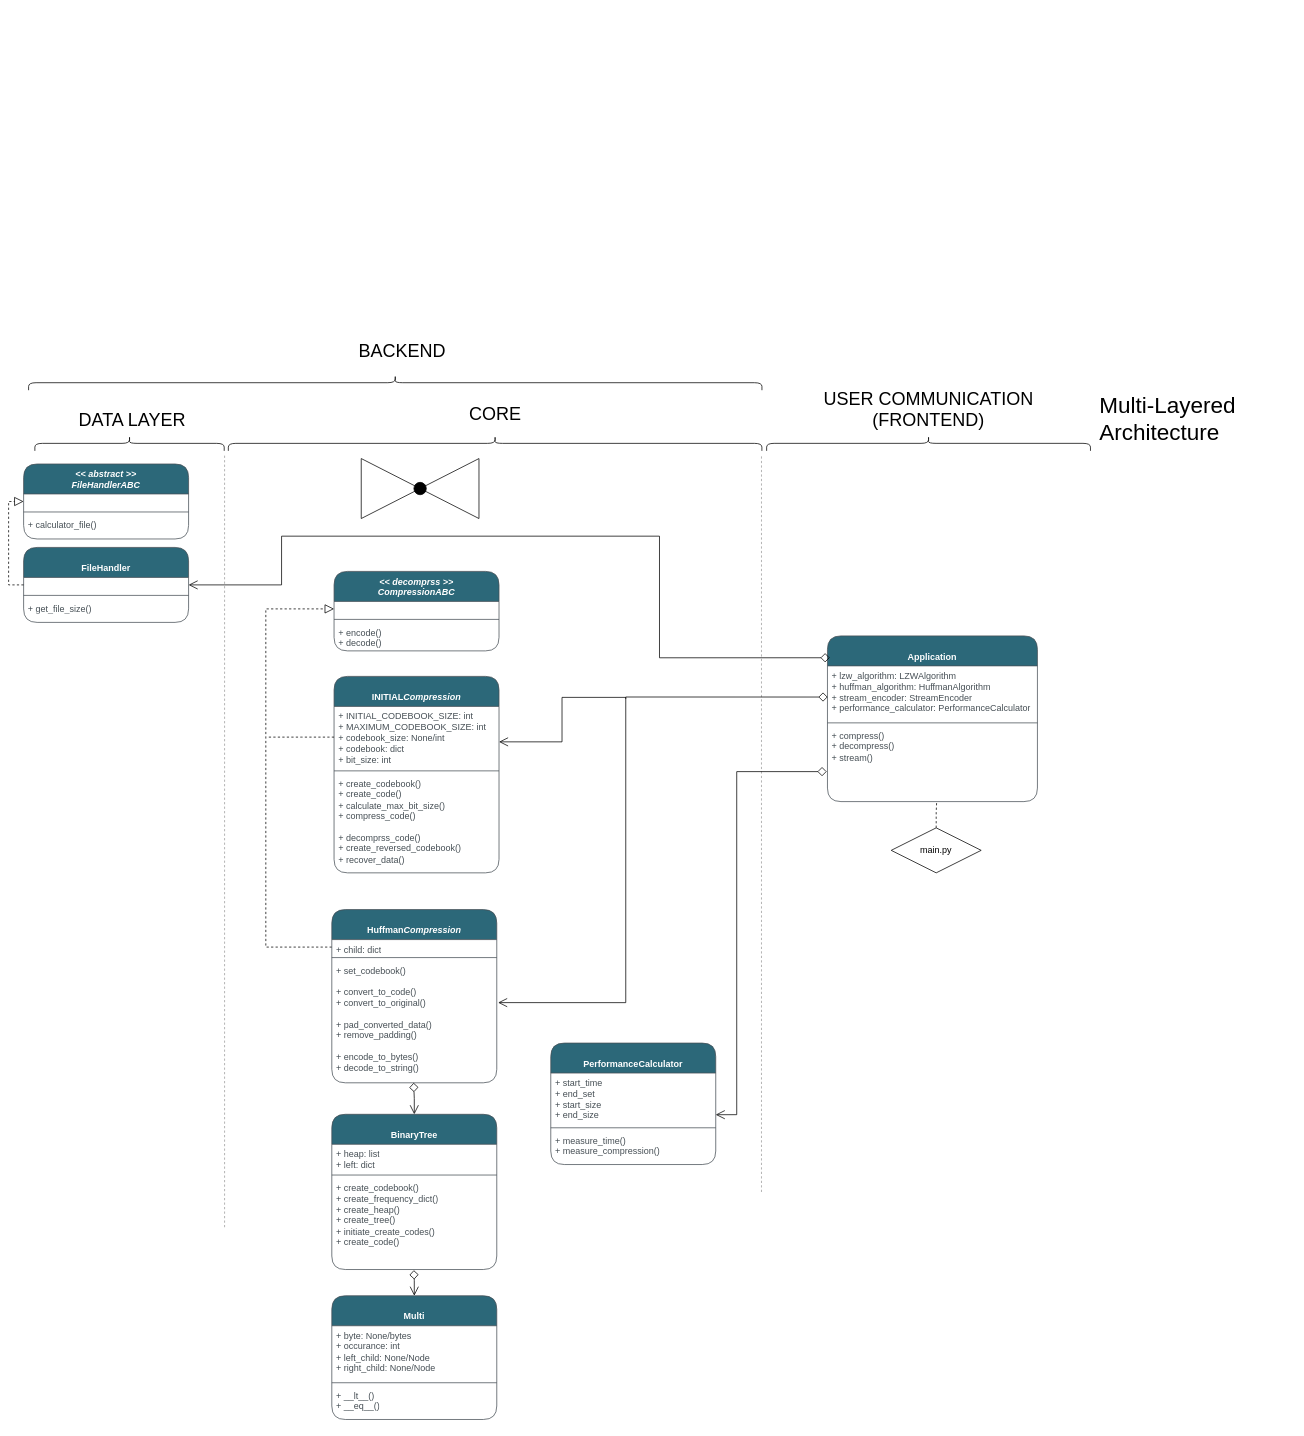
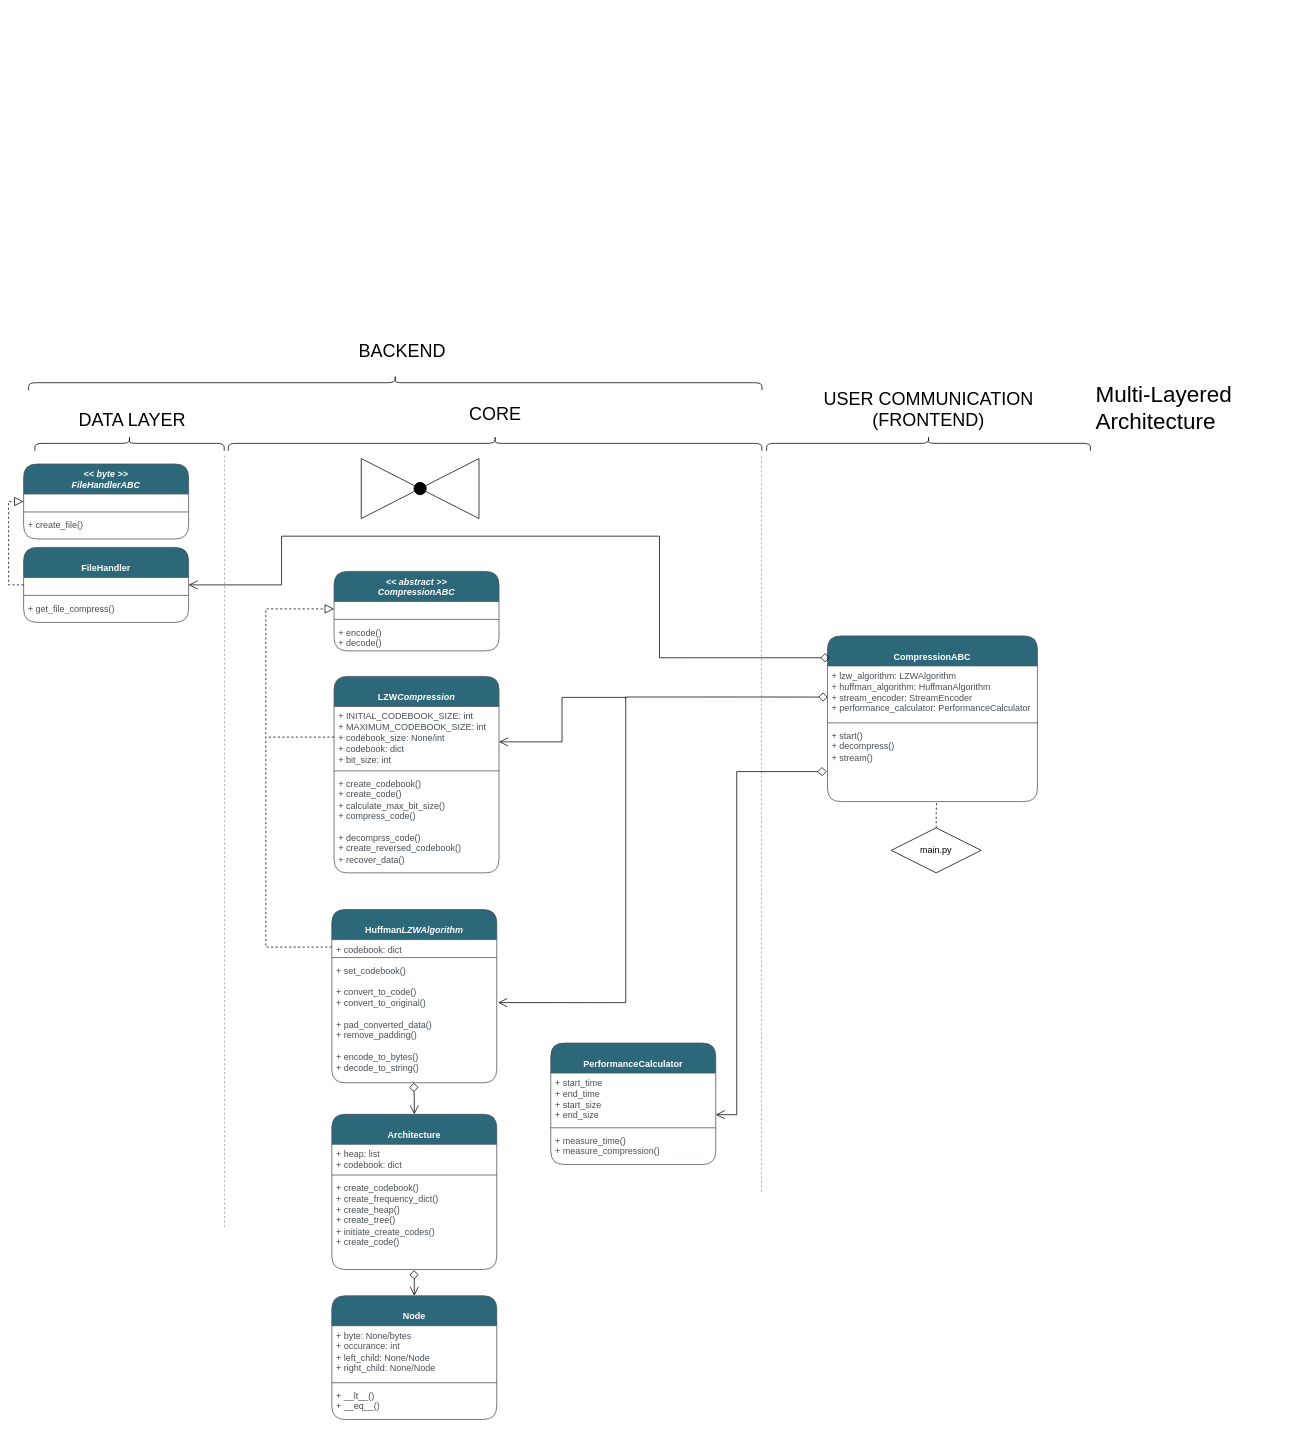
node "Multi-Layered Architecture": moved (1193, 421) -> (1190, 409)
node "<< abstract >> FileHandlerABC": label "<< abstract >> FileHandlerABC" -> "<< byte >> FileHandlerABC"
node "+ calculator_file()": label "+ calculator_file()" -> "+ create_file()"
node "<< decomprss >> CompressionABC": label "<< decomprss >> CompressionABC" -> "<< abstract >> CompressionABC"
node "+ get_file_size()": label "+ get_file_size()" -> "+ get_file_compress()"
node "Application": label "Application" -> "CompressionABC"
node "INITIALCompression": label "INITIALCompression" -> "LZWCompression"
node "+ compress() + decompress() + stream()": label "+ compress() + decompress() + stream()" -> "+ start() + decompress() + stream()"
node "HuffmanCompression": label "HuffmanCompression" -> "HuffmanLZWAlgorithm"
node "+ child: dict": label "+ child: dict" -> "+ codebook: dict"
node "+ start_time + end_set + start_size + end_size": label "+ start_time + end_set + start_size + end_size" -> "+ start_time + end_time + start_size + end_size"
node "BinaryTree": label "BinaryTree" -> "Architecture"
node "+ heap: list + left: dict": label "+ heap: list + left: dict" -> "+ heap: list + codebook: dict"
node "Multi": label "Multi" -> "Node"
